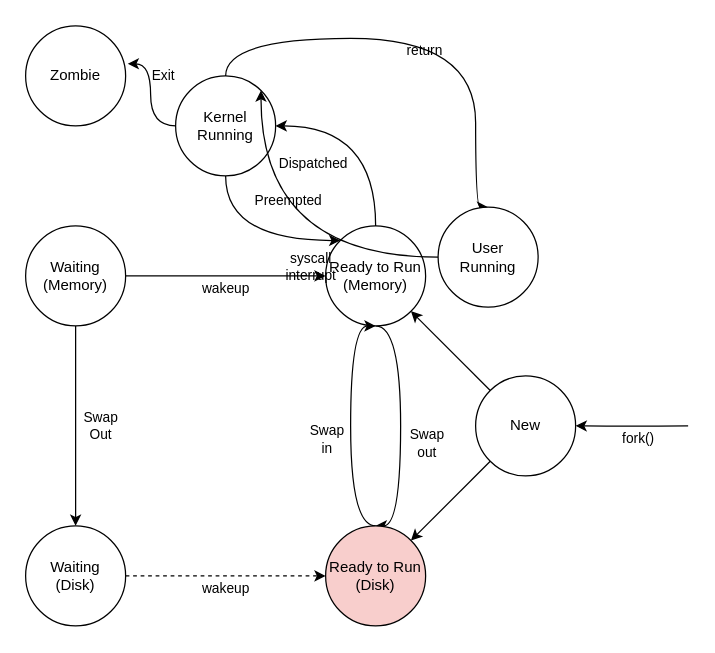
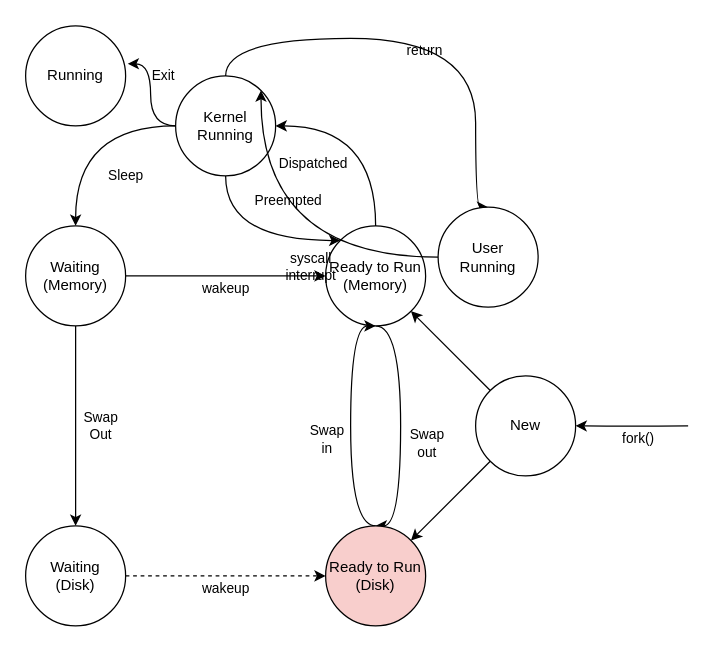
node "Zombie": label "Zombie" -> "Running"
edge "Kernel Running" -> "Waiting (Memory)": added, label "Sleep"
